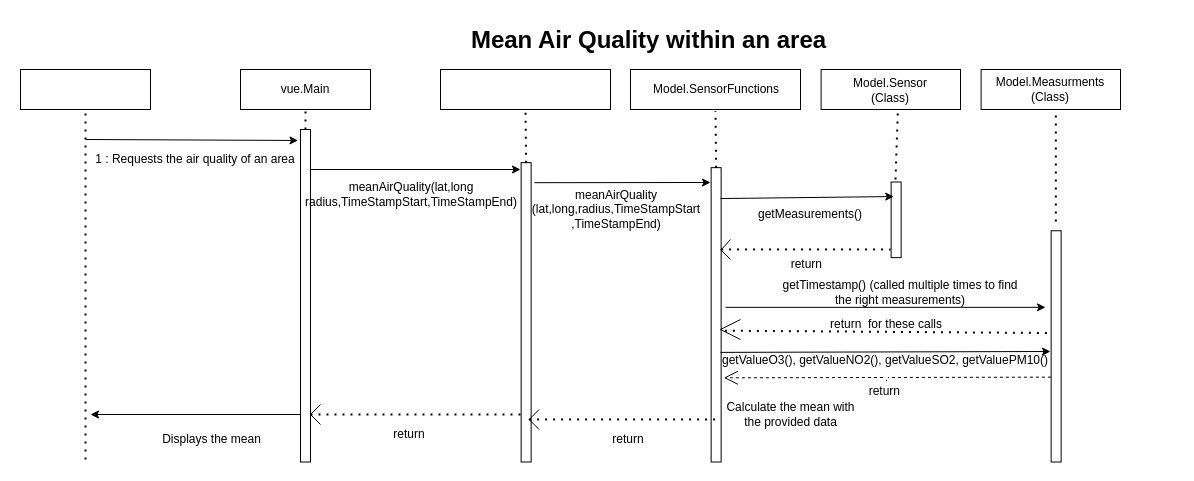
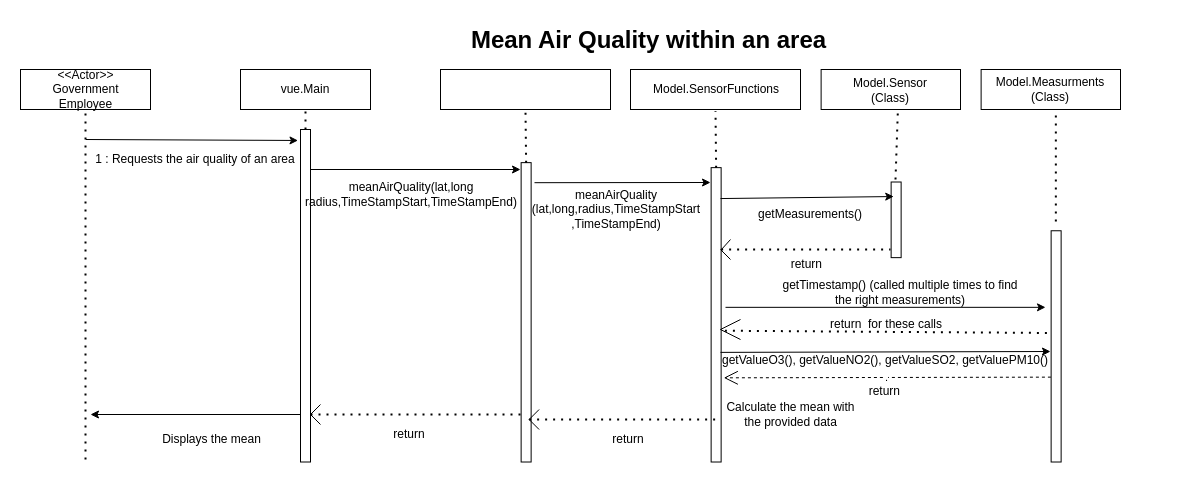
node "<<Actor>> Government Employee": added
